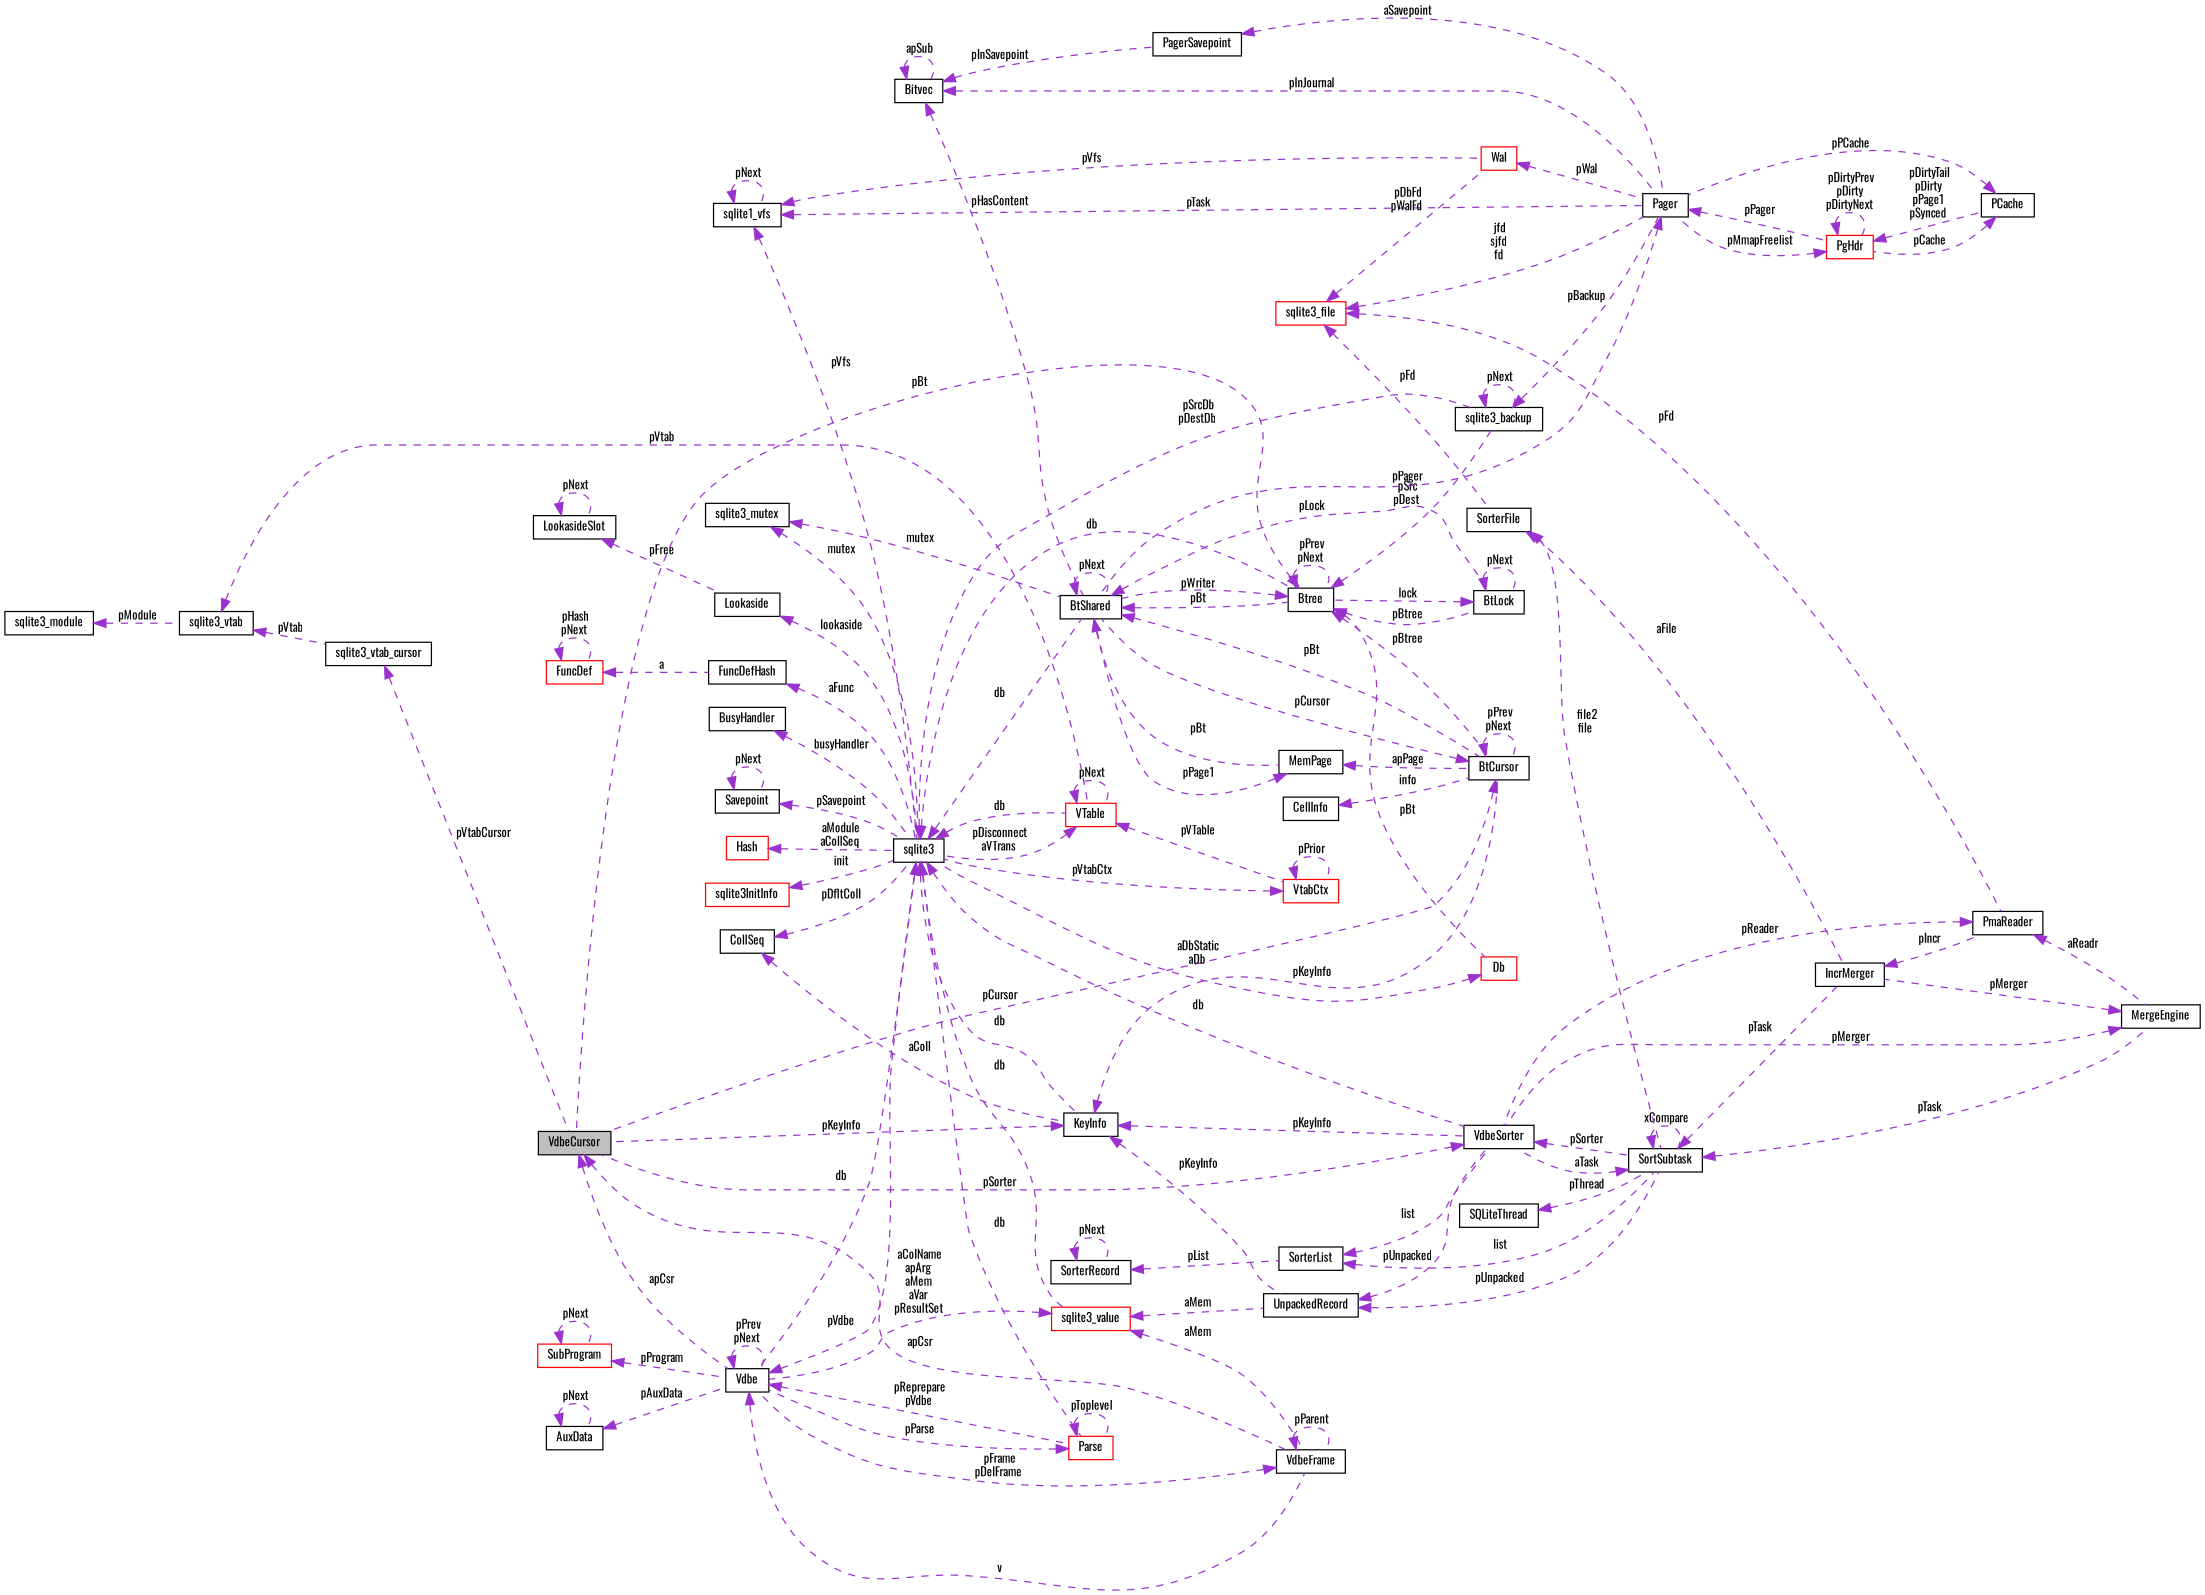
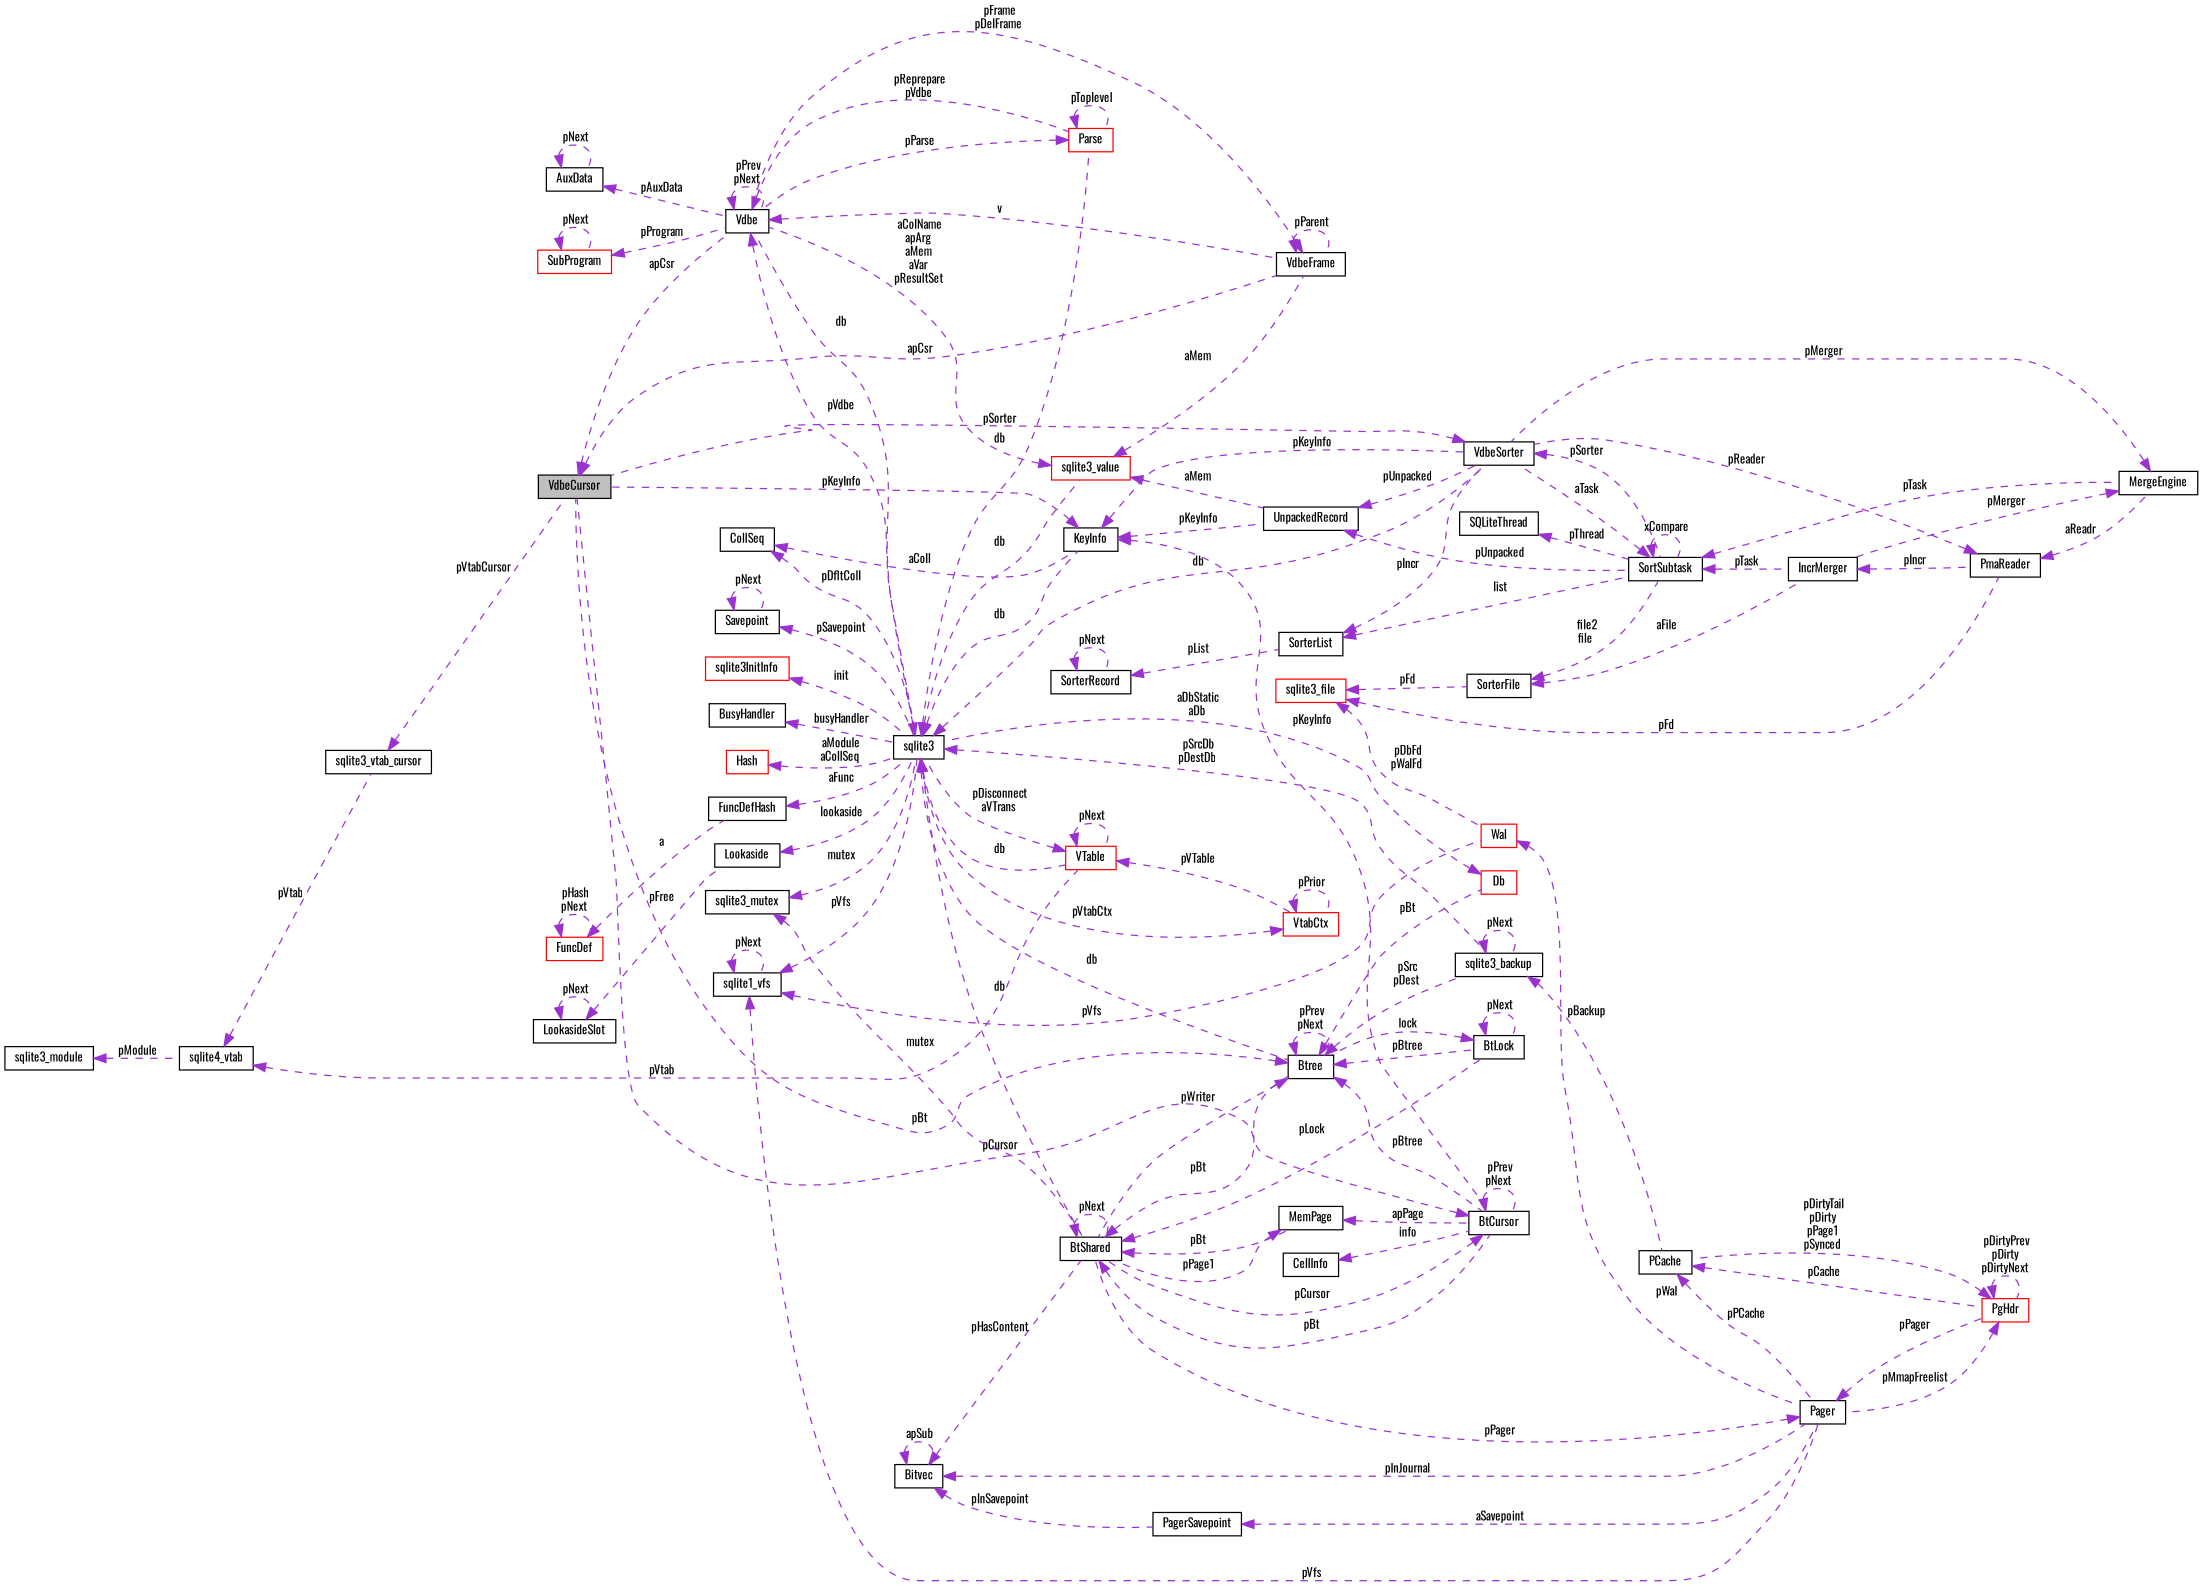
edge "Pager" -> "sqlite1_vfs": label " pTask" -> " pVfs"
edge "Pager" -> "sqlite3_file": removed, label "jfd sjfd fd"
edge "Pager" -> "sqlite3_backup": now "PCache" -> "sqlite3_backup"
node "sqlite3_vtab": label "sqlite3_vtab" -> "sqlite4_vtab"
edge "VdbeSorter" -> "SorterList": label " list" -> " pIncr"
